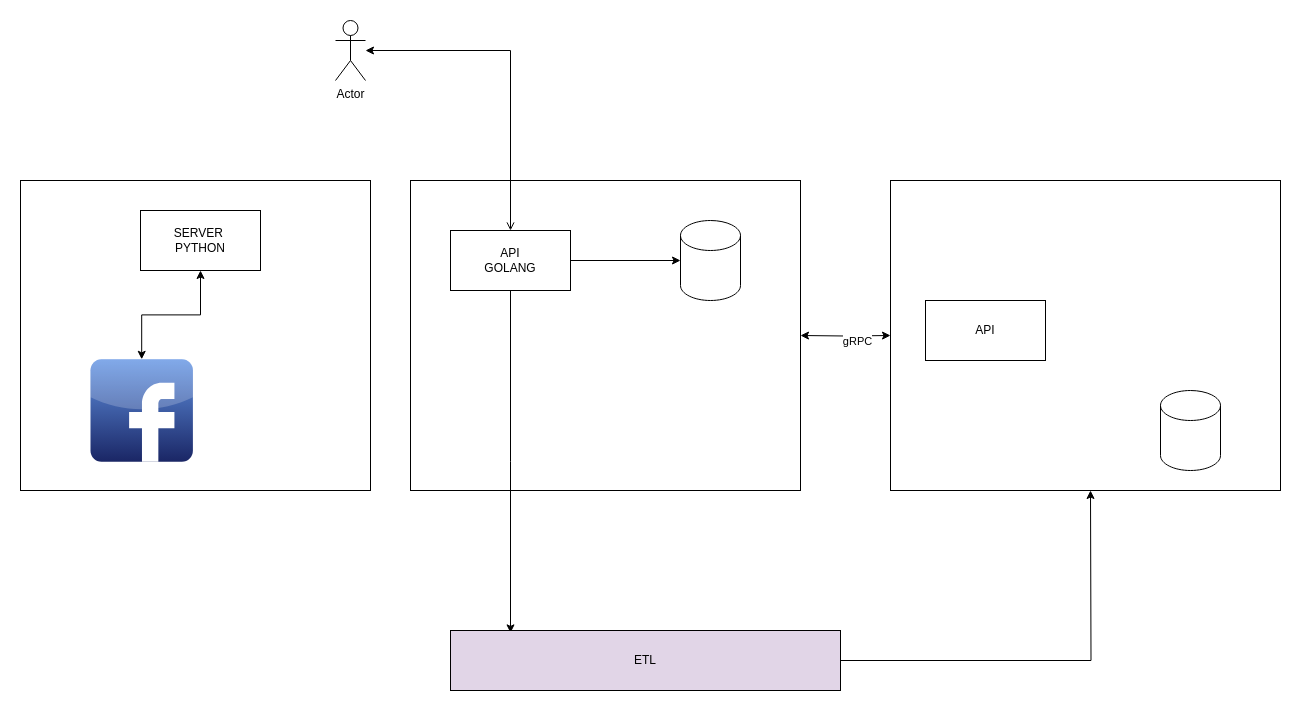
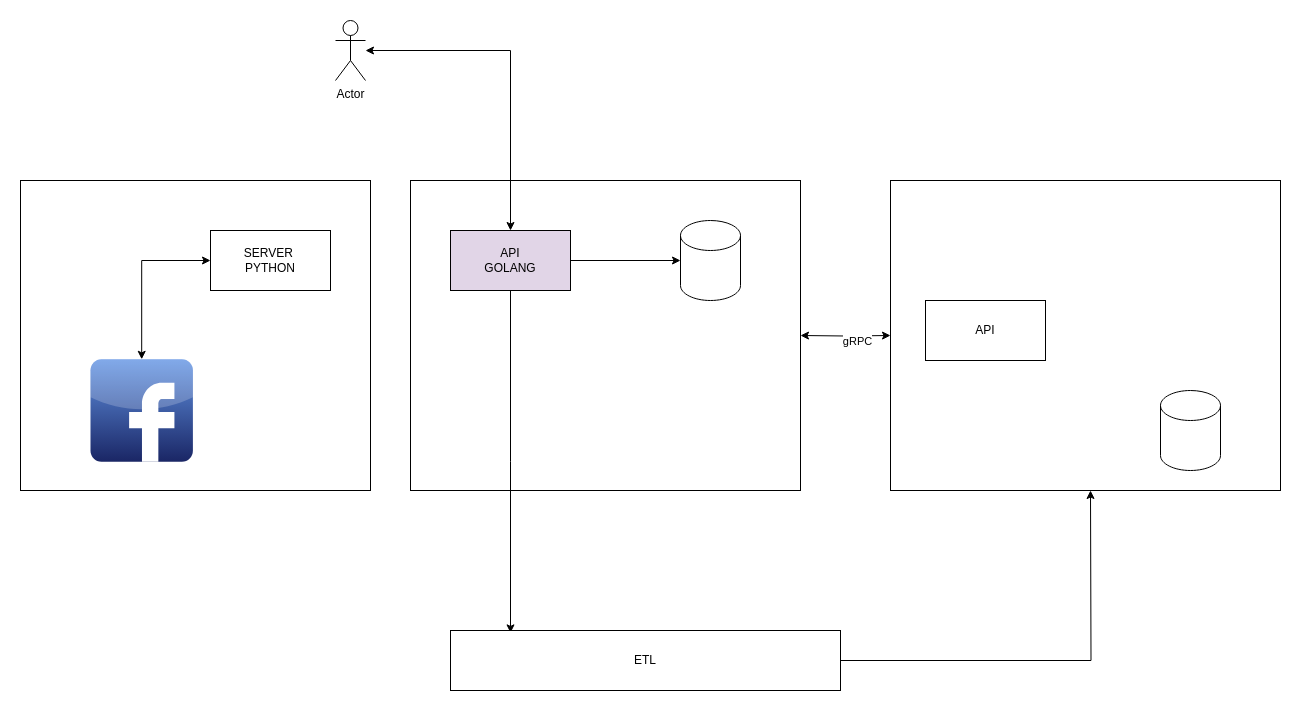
edge "Actor" -- "API GOLANG": arrowhead open -> classic
node "SERVER PYTHON": moved (201, 241) -> (271, 261)
node "API GOLANG": fillcolor #ffffff -> #e1d5e7
node "ETL": fillcolor #e1d5e7 -> #ffffff
